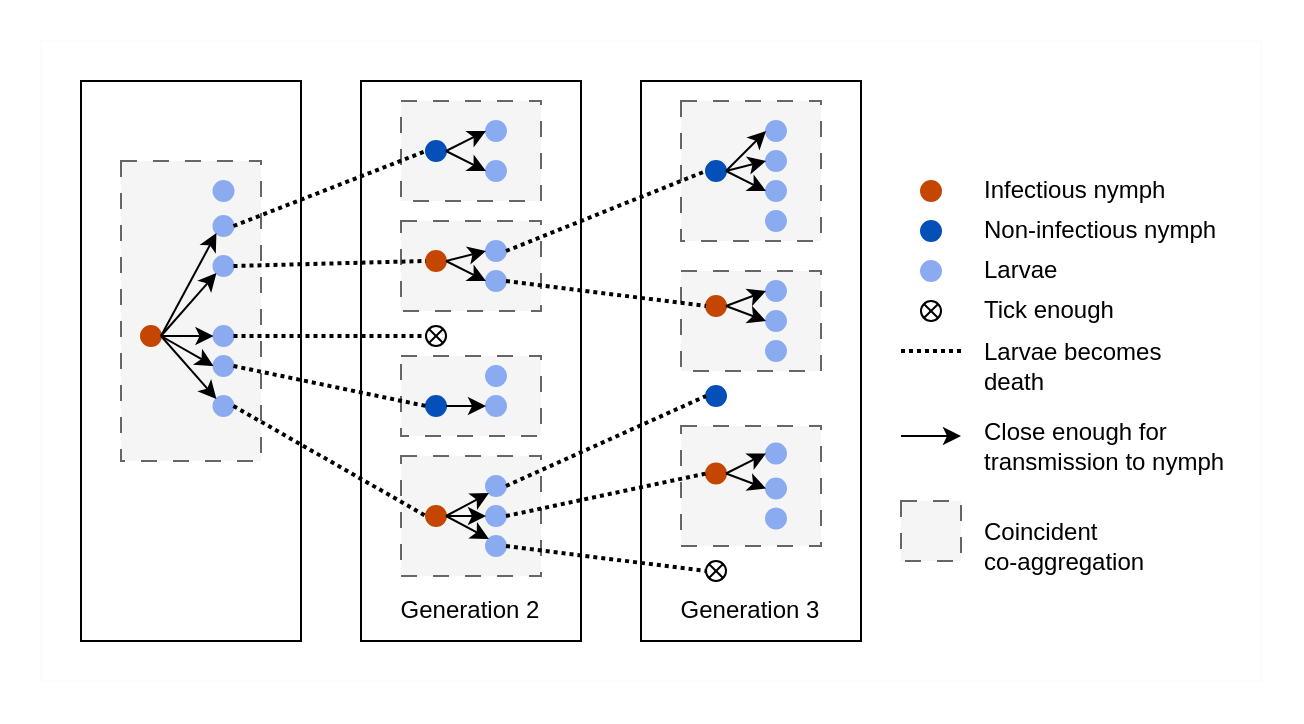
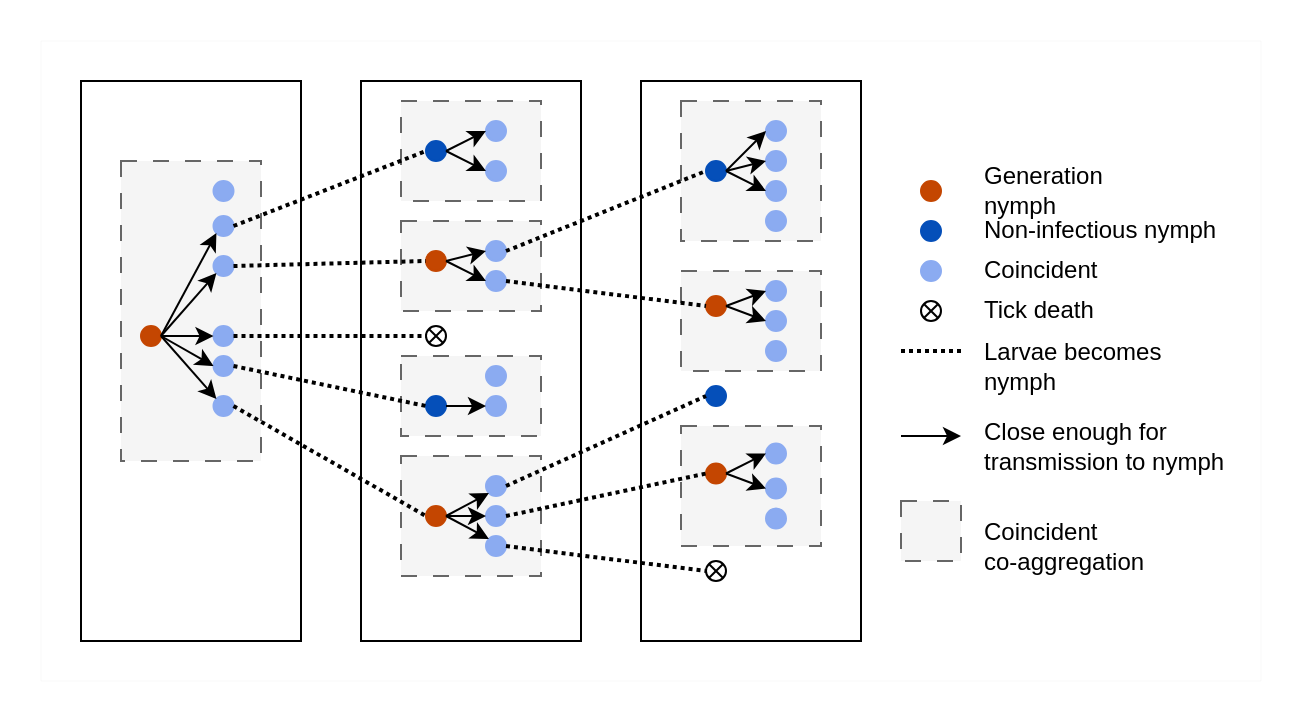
node "Infectious nymph": label "Infectious nymph" -> "Generation nymph"
node "Larvae": label "Larvae" -> "Coincident"
node "Tick enough": label "Tick enough" -> "Tick death"
node "Larvae becomes death": label "Larvae becomes death" -> "Larvae becomes nymph"
node "Generation 2": removed
node "Generation 3": removed
